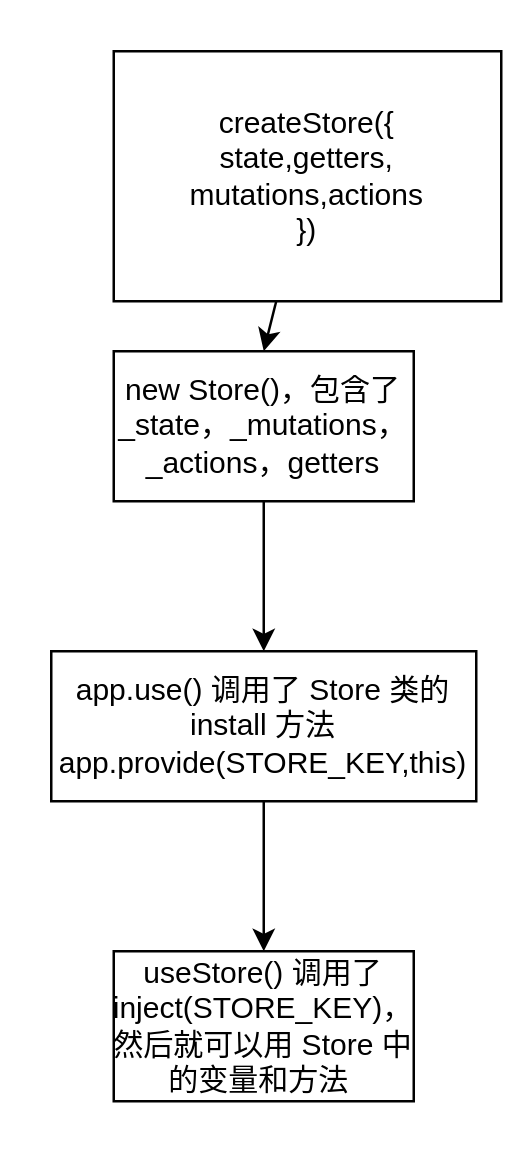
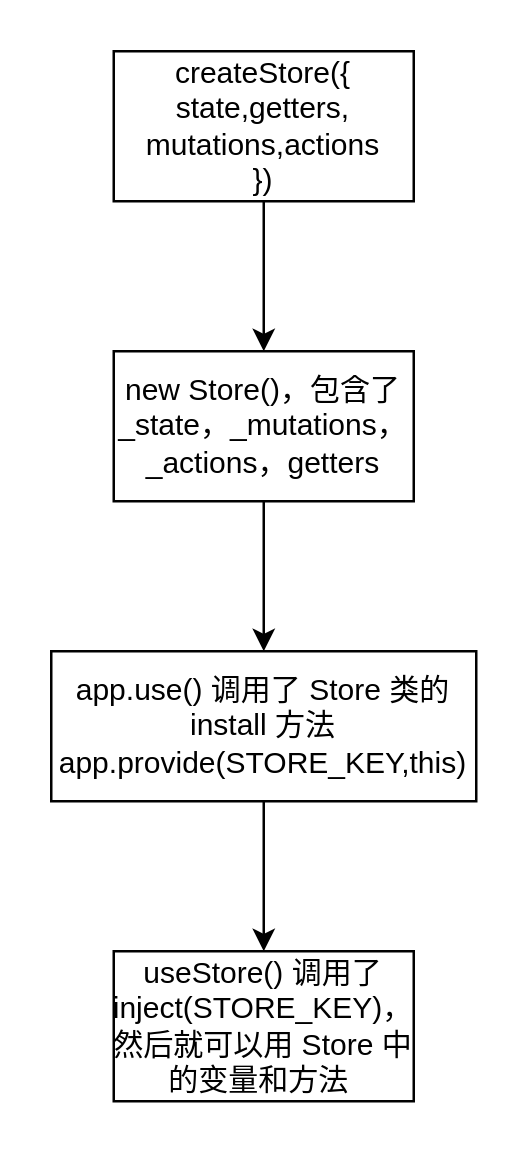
node "createStore({ state,getters, mutations,actions })": size 388x250 -> 300x150
